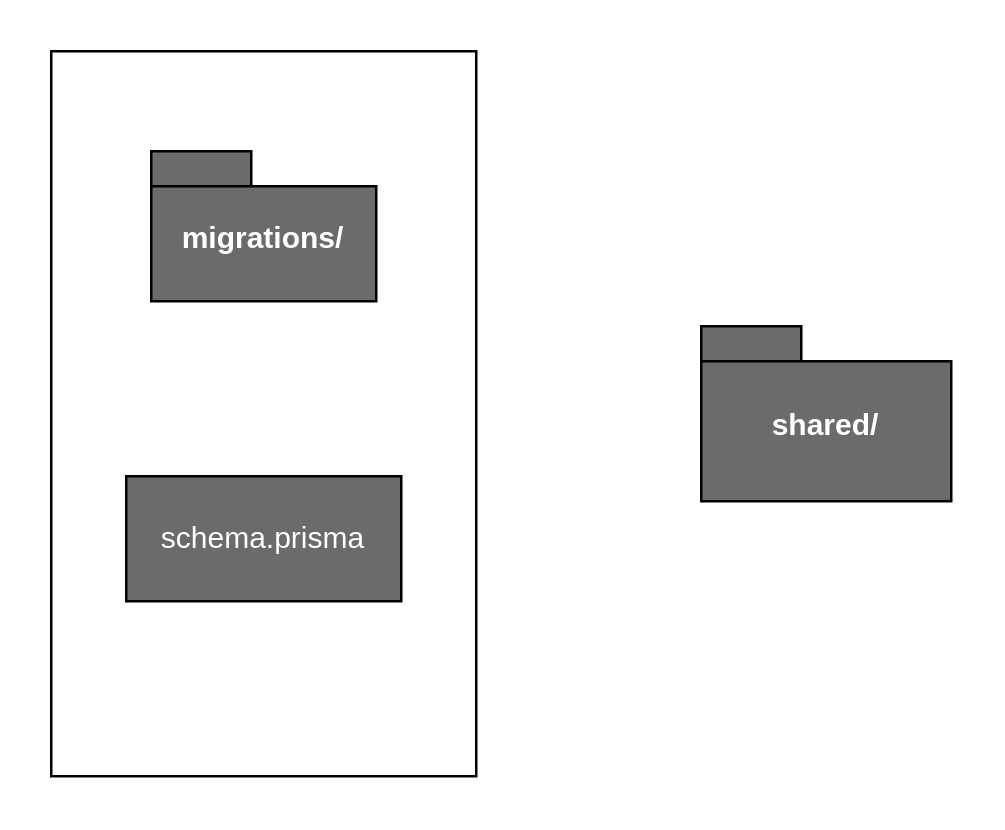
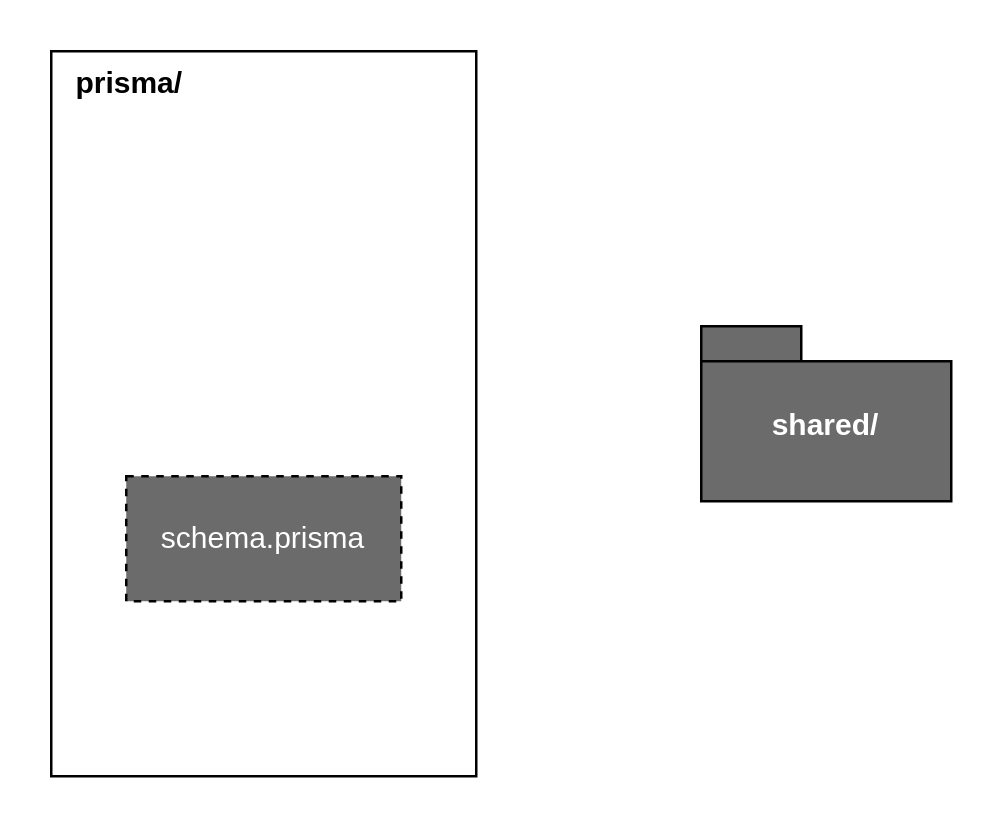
node "prisma/": added
node "migrations/": removed
node "schema.prisma": style solid -> dashed
